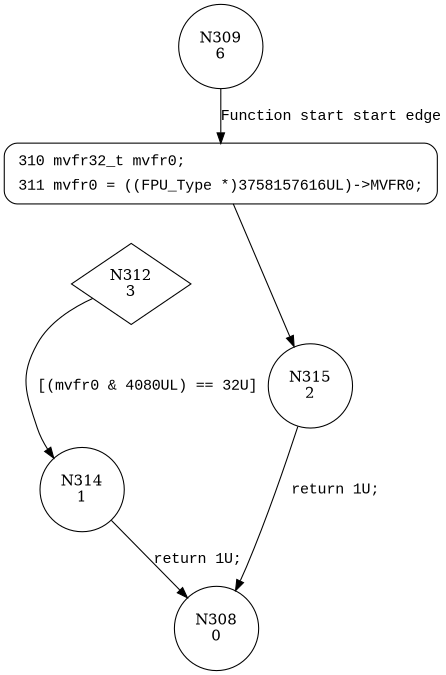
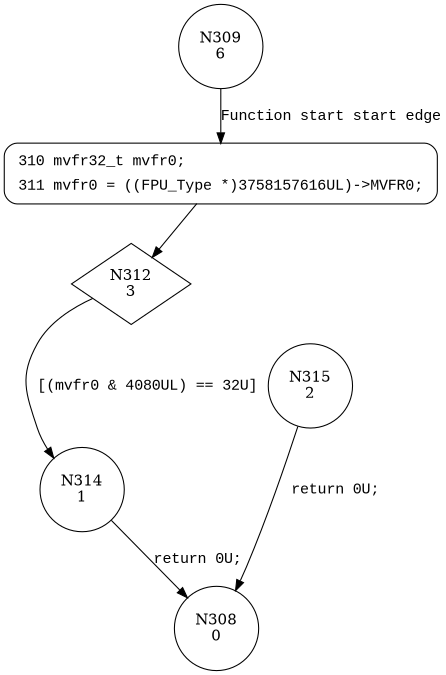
edge "310" -> "N315 2": now "310" -> "N312 3"
edge "N315 2" -> "N308 0": label "return 1U;" -> "return 0U;"
edge "N314 1" -> "N308 0": label "return 1U;" -> "return 0U;"
